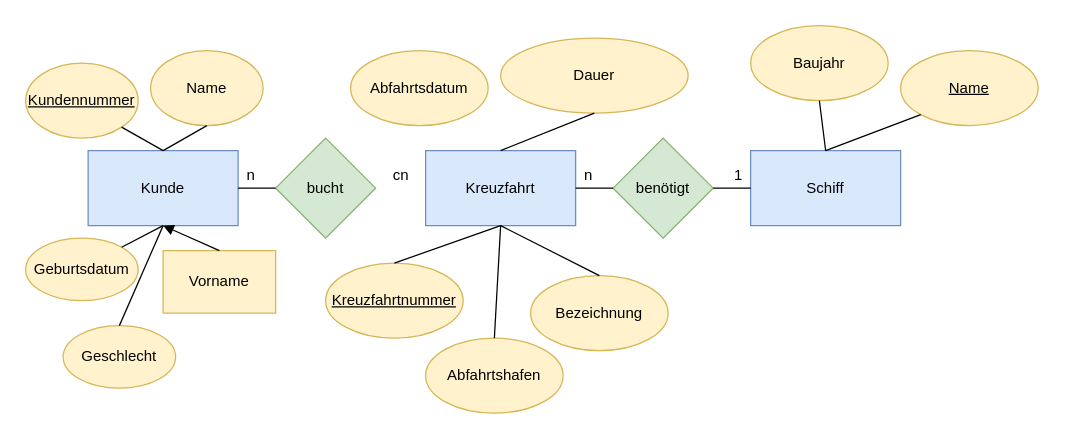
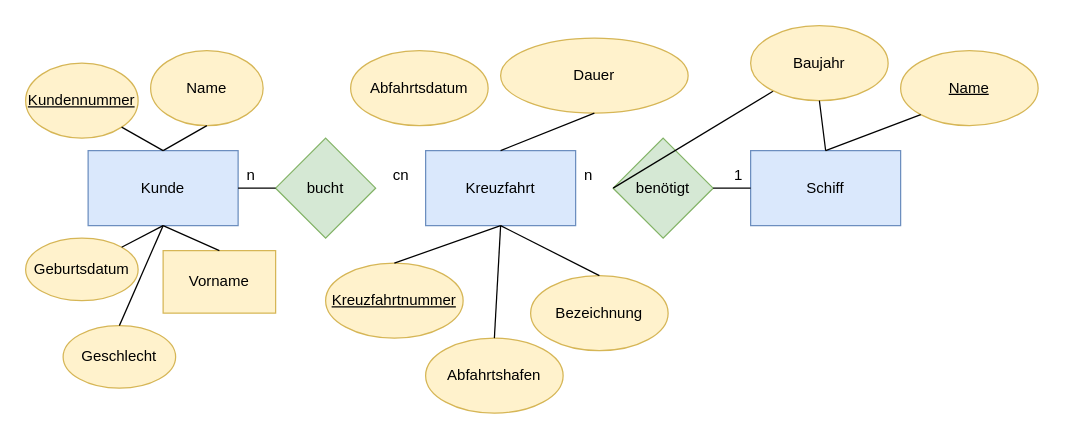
edge "Kreuzfahrt" -- "benötigt": now "Baujahr" -- "benötigt"
edge "Vorname" -> "Kunde": arrowhead block -> none
